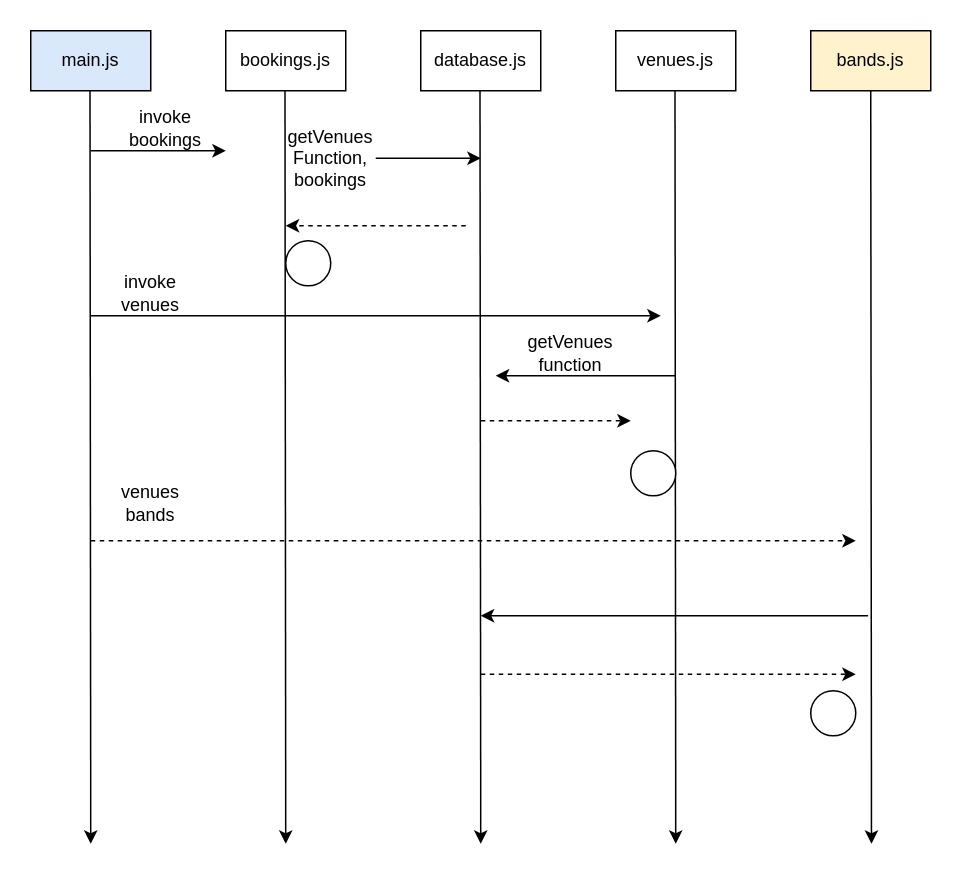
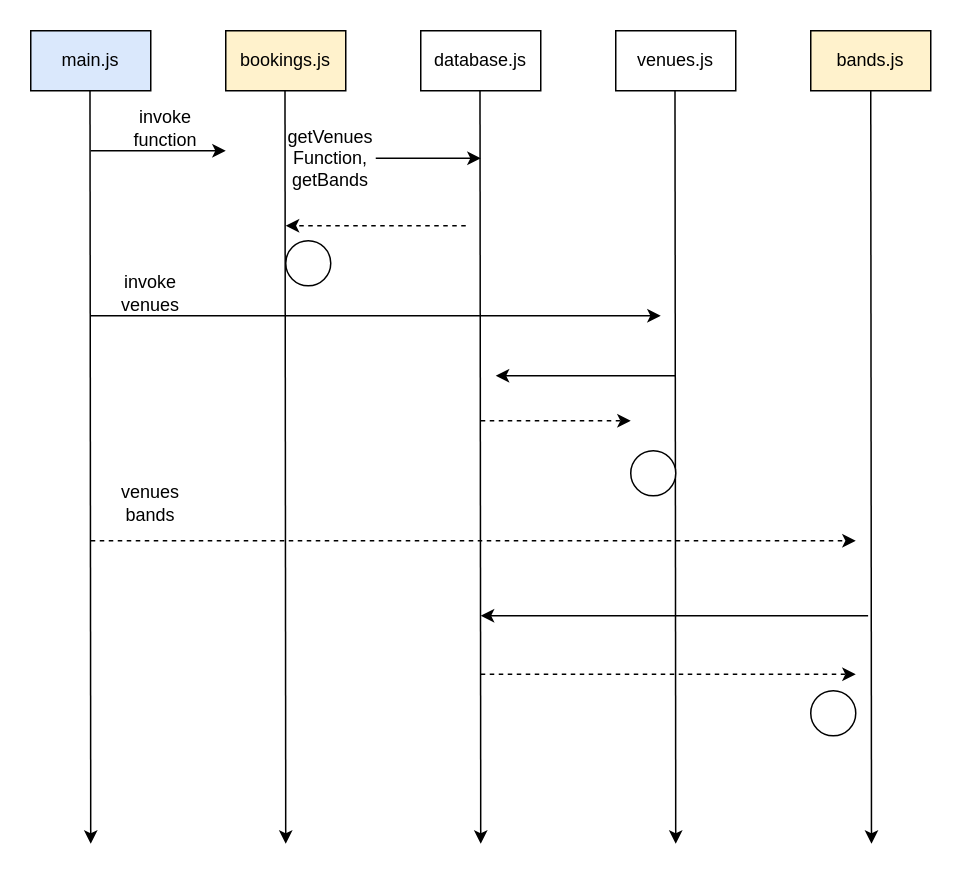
node "bookings.js": fillcolor #ffffff -> #fff2cc
node "invoke bookings": label "invoke bookings" -> "invoke function"
node "getVenues Function, bookings": label "getVenues Function, bookings" -> "getVenues Function, getBands"
node "getVenues function": removed
